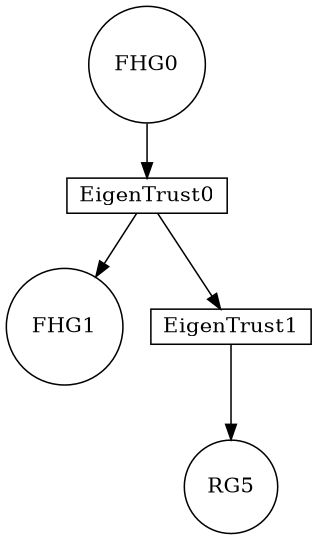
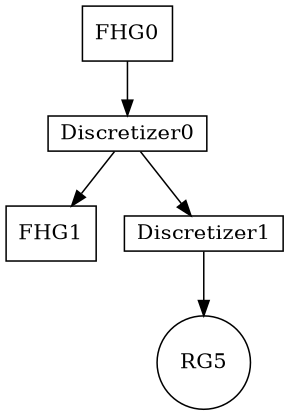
node "FHG0": shape circle -> box
node "EigenTrust0": label "EigenTrust0" -> "Discretizer0"
node "FHG1": shape circle -> box
node "EigenTrust1": label "EigenTrust1" -> "Discretizer1"
